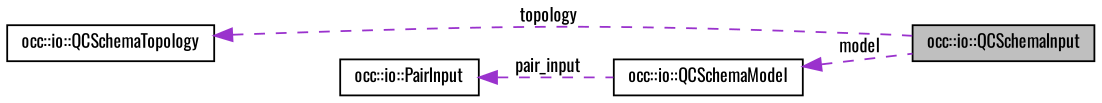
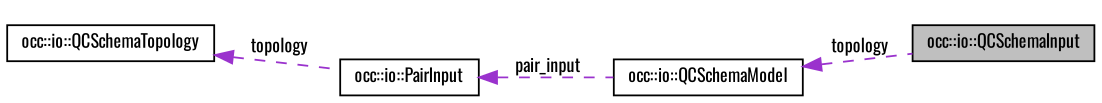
edge "occ::io::QCSchemaInput" -> "occ::io::QCSchemaTopology": now "occ::io::PairInput" -> "occ::io::QCSchemaTopology"
edge "occ::io::QCSchemaInput" -> "occ::io::QCSchemaModel": label " model" -> " topology"
